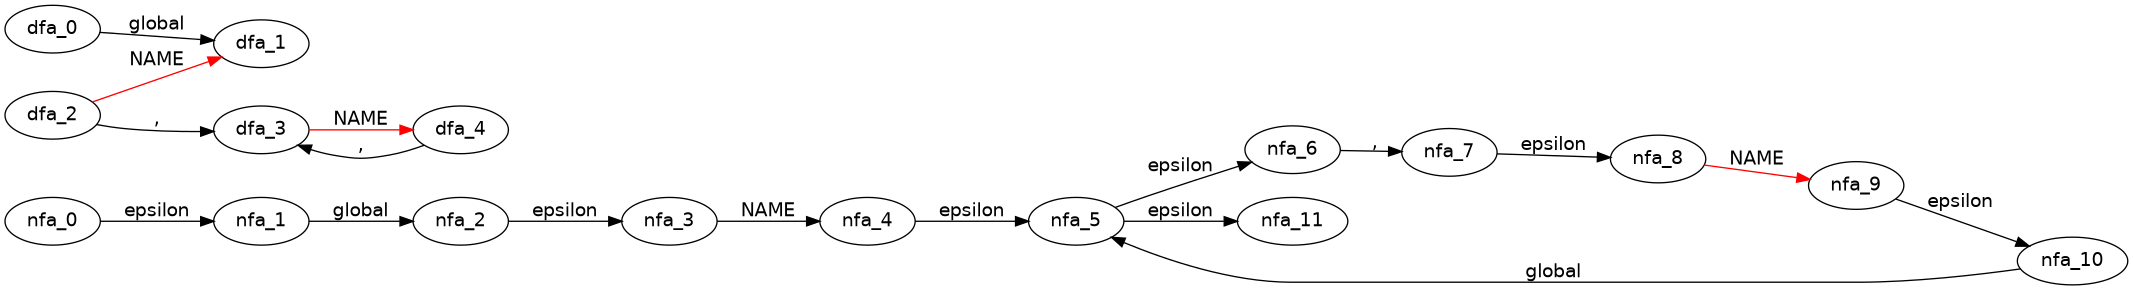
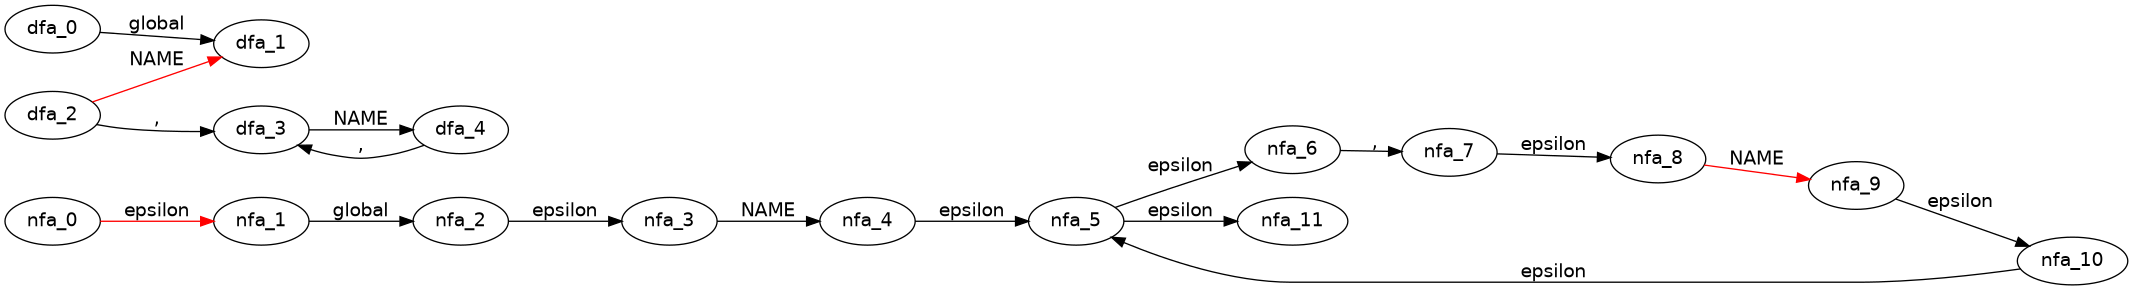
edge "dfa_3" -> "dfa_4": color red -> black
edge "nfa_0" -> "nfa_1": color black -> red
edge "nfa_10" -> "nfa_5": label "global" -> "epsilon"
